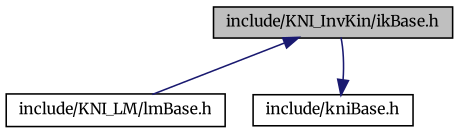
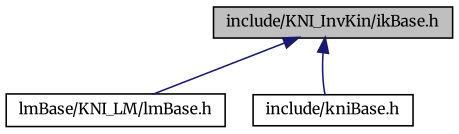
edge "include/KNI_InvKin/ikBase.h" -> "include/kniBase.h": reversed
node "include/KNI_LM/lmBase.h": label "include/KNI_LM/lmBase.h" -> "lmBase/KNI_LM/lmBase.h"
